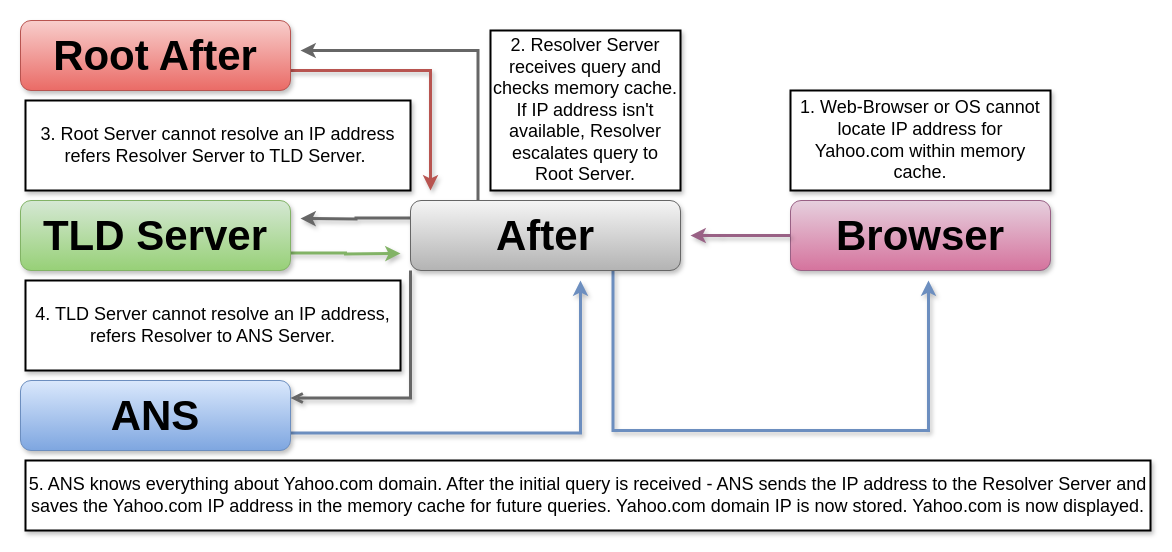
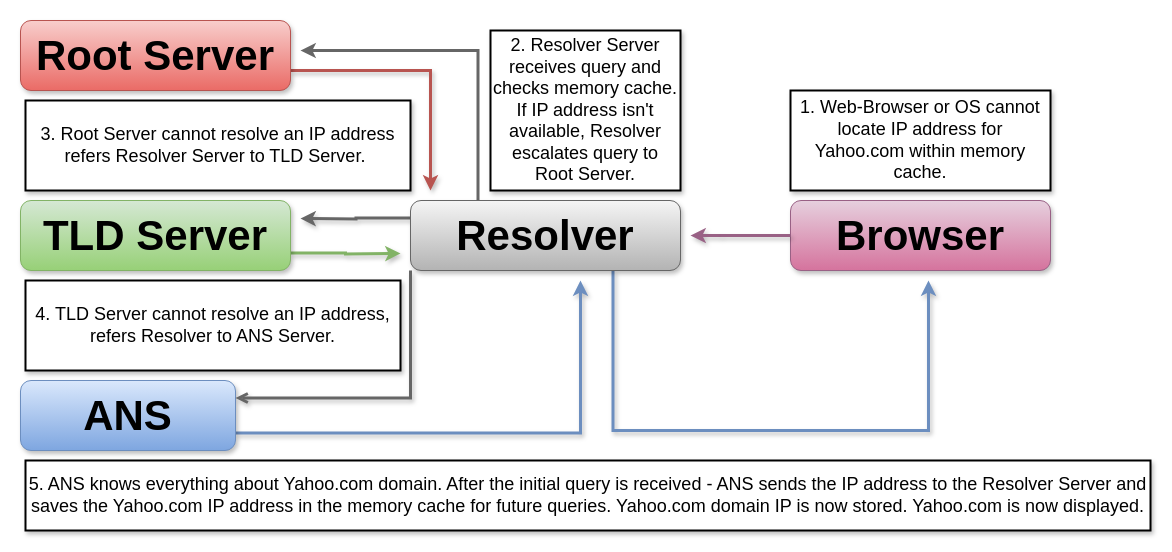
node "Root After": label "Root After" -> "Root Server"
node "After": label "After" -> "Resolver"
node "ANS": size 270x70 -> 215x70
